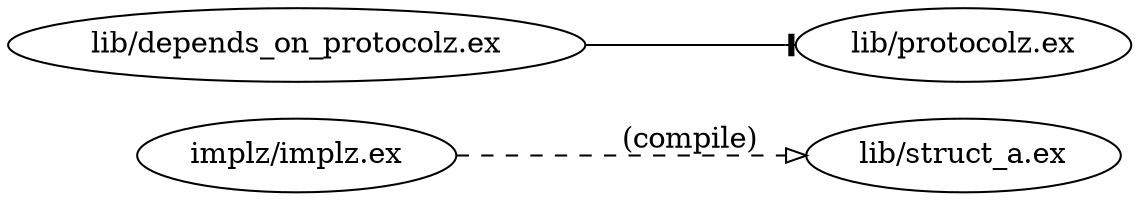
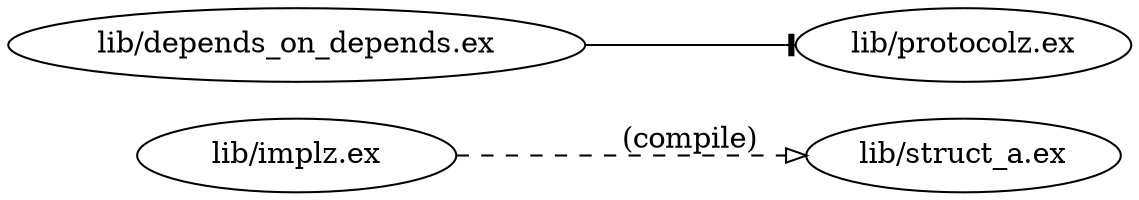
node "lib/depends_on_protocolz.ex": label "lib/depends_on_protocolz.ex" -> "lib/depends_on_depends.ex"
node "implz/implz.ex": label "implz/implz.ex" -> "lib/implz.ex"
